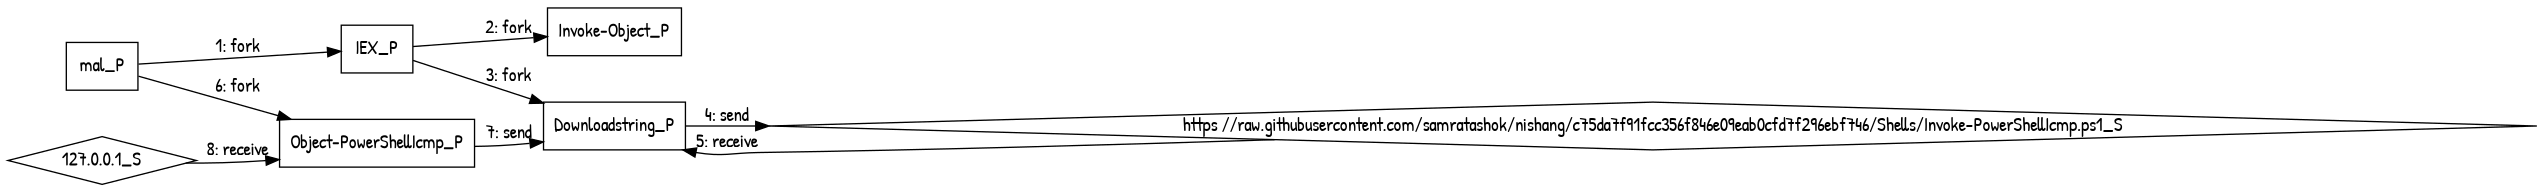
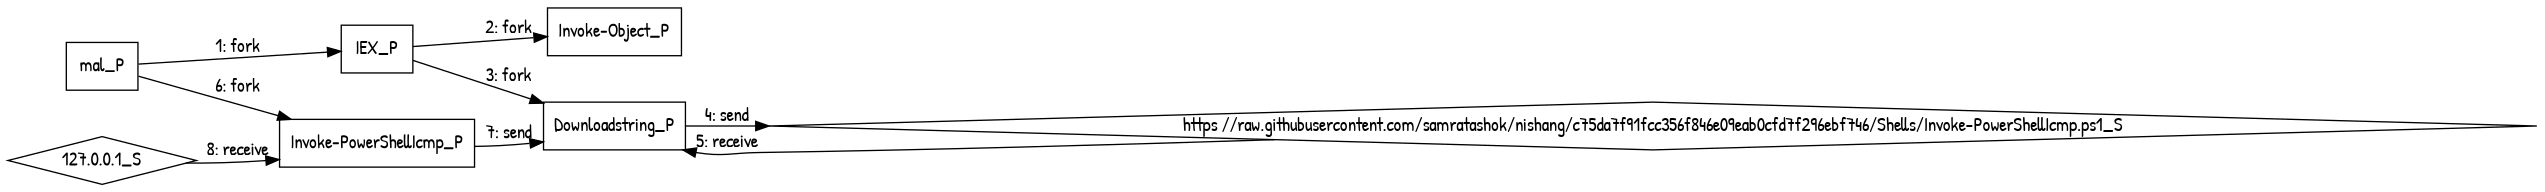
node "Object-PowerShellIcmp_P": label "Object-PowerShellIcmp_P" -> "Invoke-PowerShellIcmp_P"
